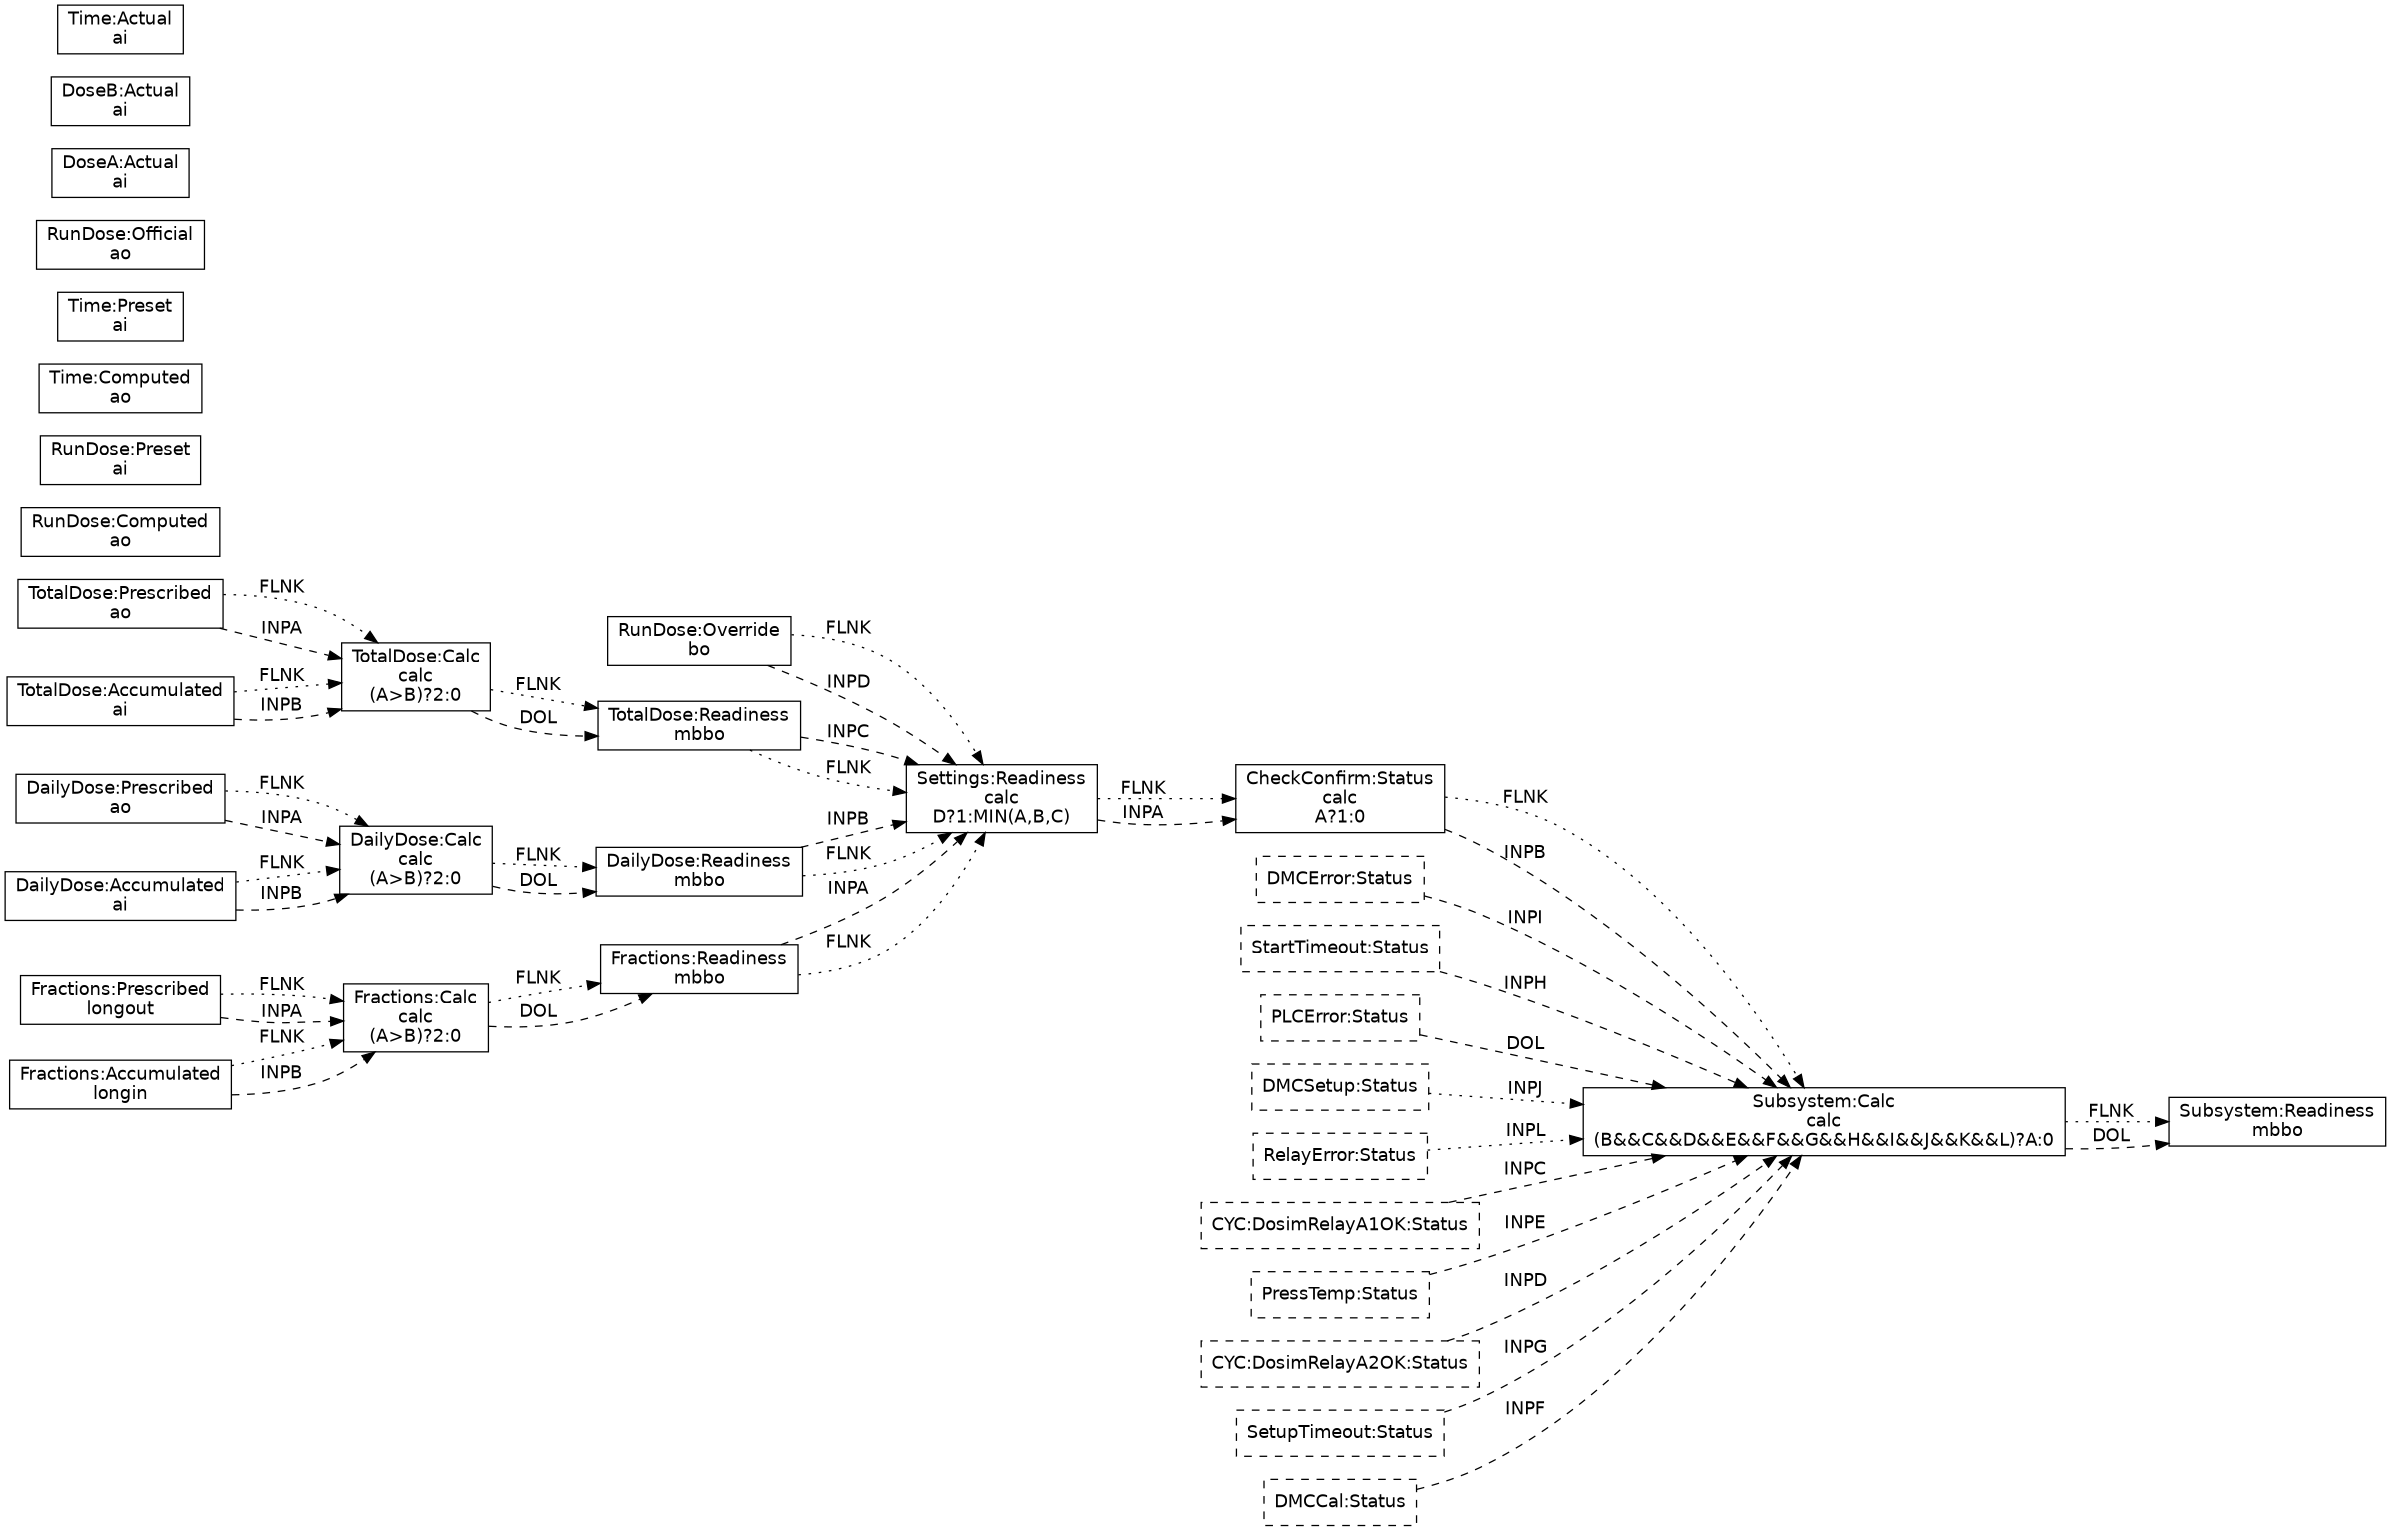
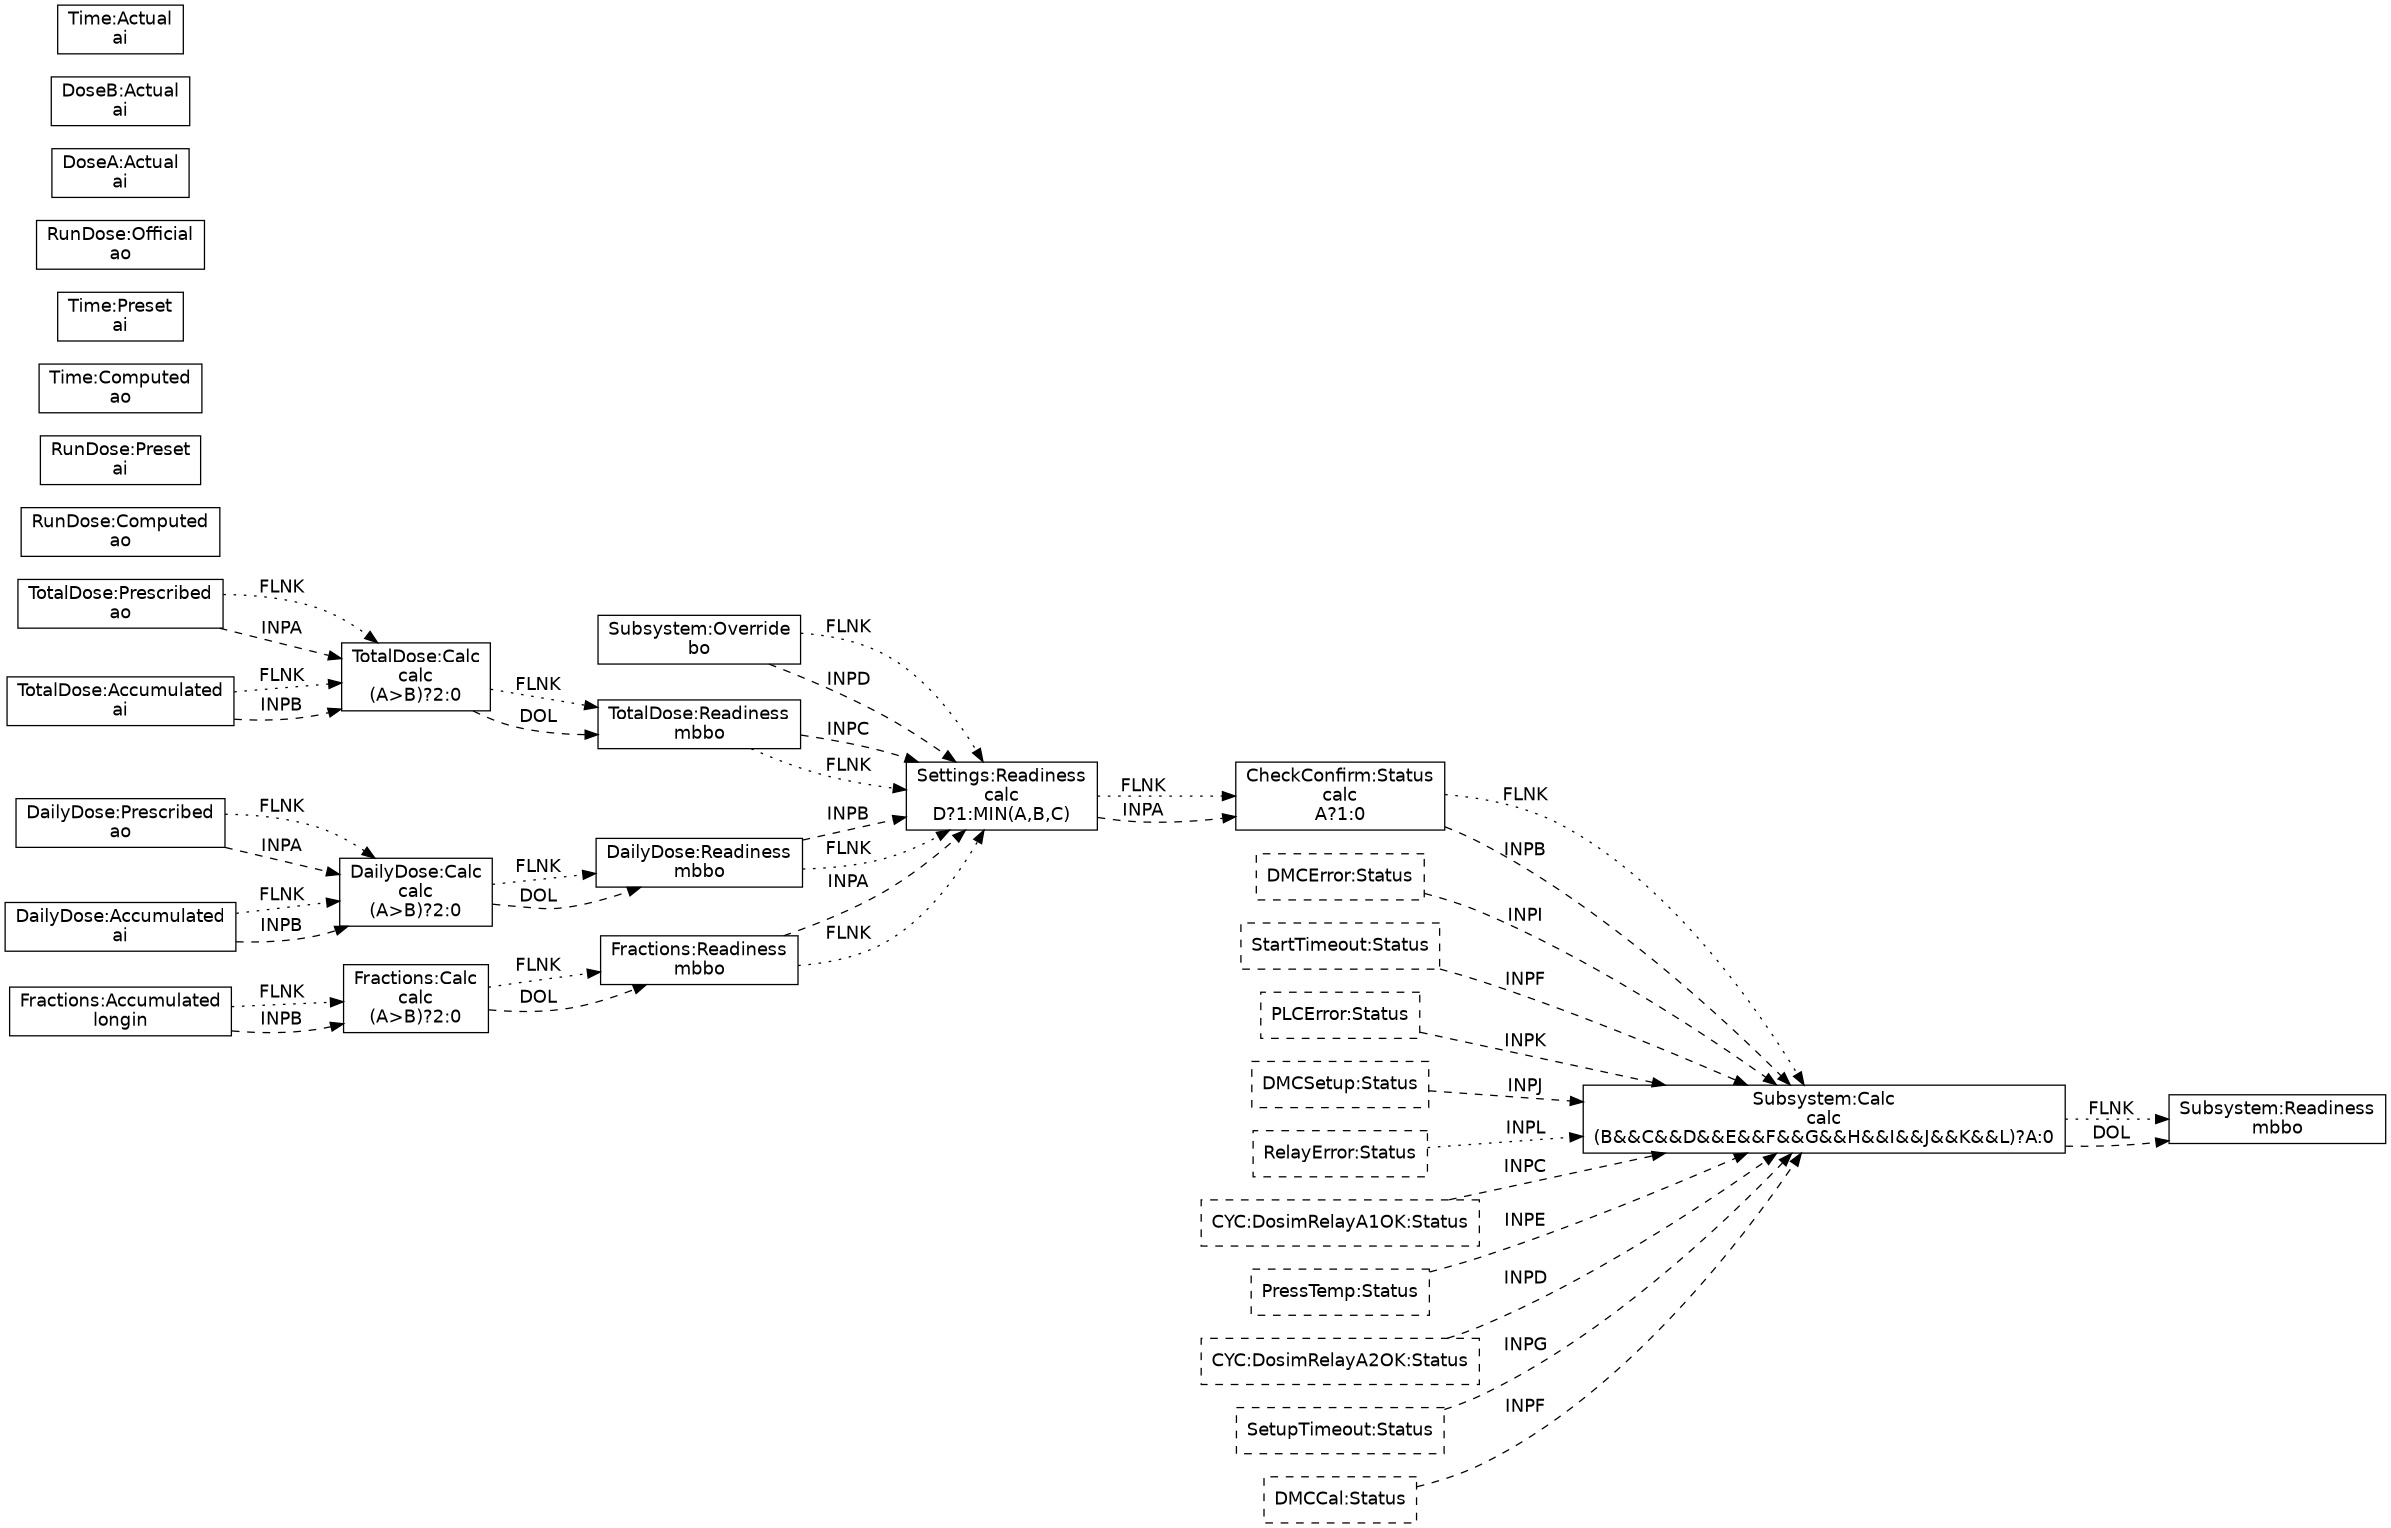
node "RunDose:Override bo": label "RunDose:Override bo" -> "Subsystem:Override bo"
edge "StartTimeout:Status" -> "Subsystem:Calc calc (B&&C&&D&&E&&F&&G&&H&&I&&J&&K&&L)?A:0": label "INPH  " -> "INPF  "
node "Fractions:Prescribed longout": removed
edge "PLCError:Status" -> "Subsystem:Calc calc (B&&C&&D&&E&&F&&G&&H&&I&&J&&K&&L)?A:0": label "DOL  " -> "INPK  "
edge "DMCSetup:Status" -> "Subsystem:Calc calc (B&&C&&D&&E&&F&&G&&H&&I&&J&&K&&L)?A:0": style dotted -> dashed
